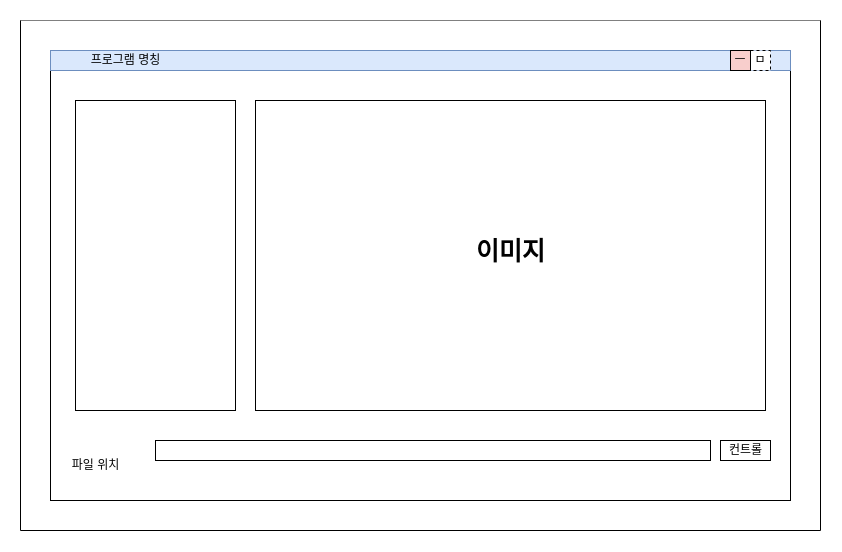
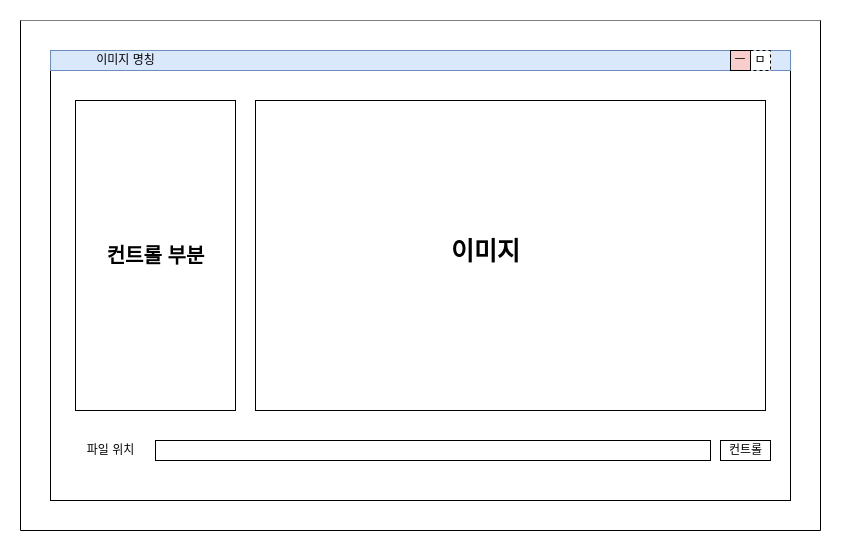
node "프로그램 명칭": label "프로그램 명칭" -> "이미지 명칭"
node "이미지": moved (511, 251) -> (486, 251)
node "컨트롤 부분": added
node "파일 위치": moved (96, 466) -> (111, 451)
